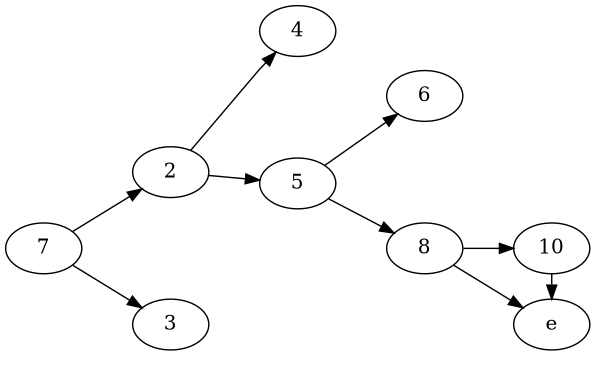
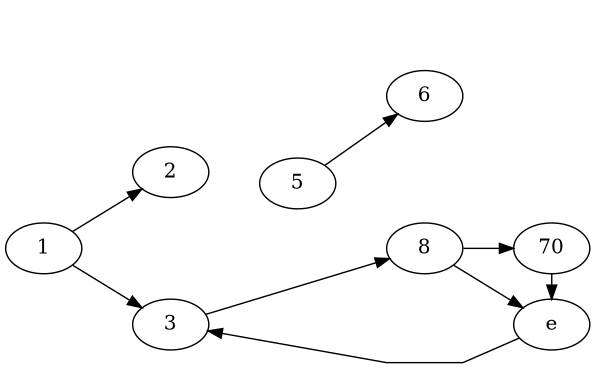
node "4": removed
edge "2" -> "5": removed
edge "5" -> "8": now "3" -> "8"
node "7": label "7" -> "1"
node "10": label "10" -> "70"
edge "e" -> "3": added
